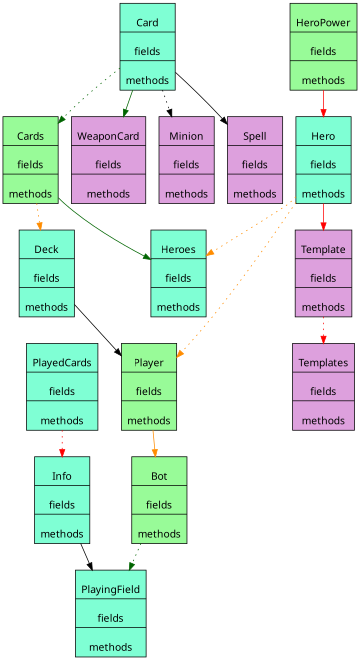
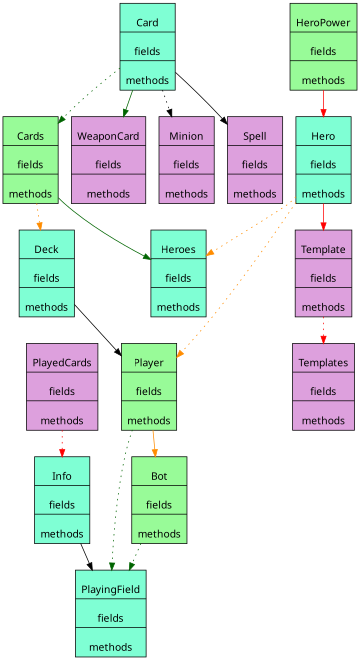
node "PlayedCards": fillcolor aquamarine -> plum
edge "Player" -> "PlayingField": added
